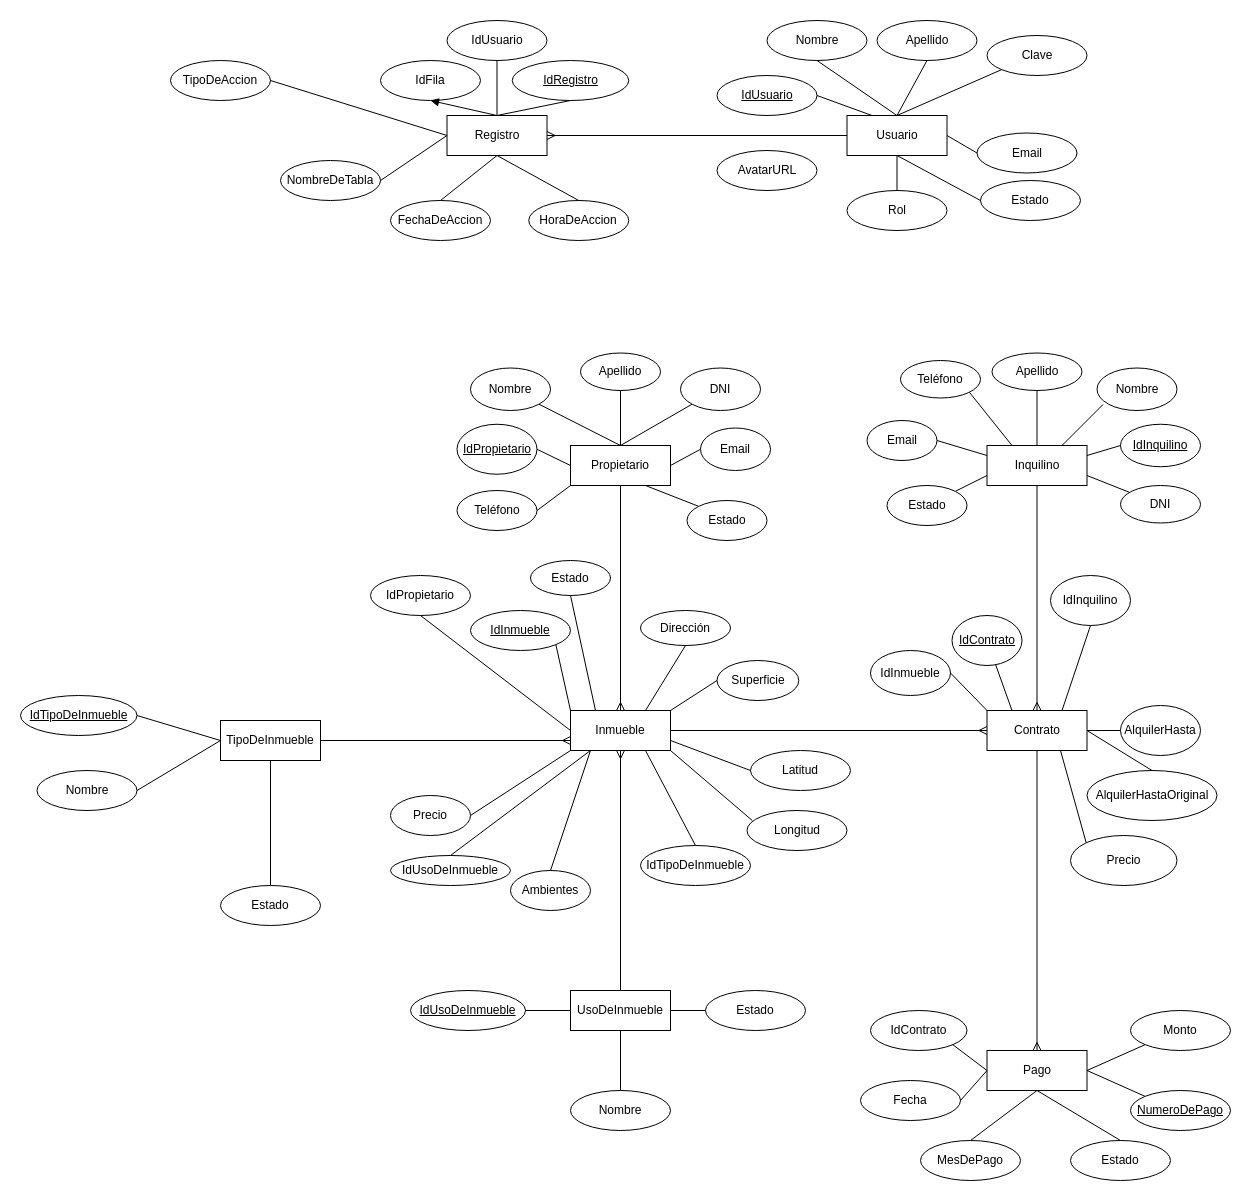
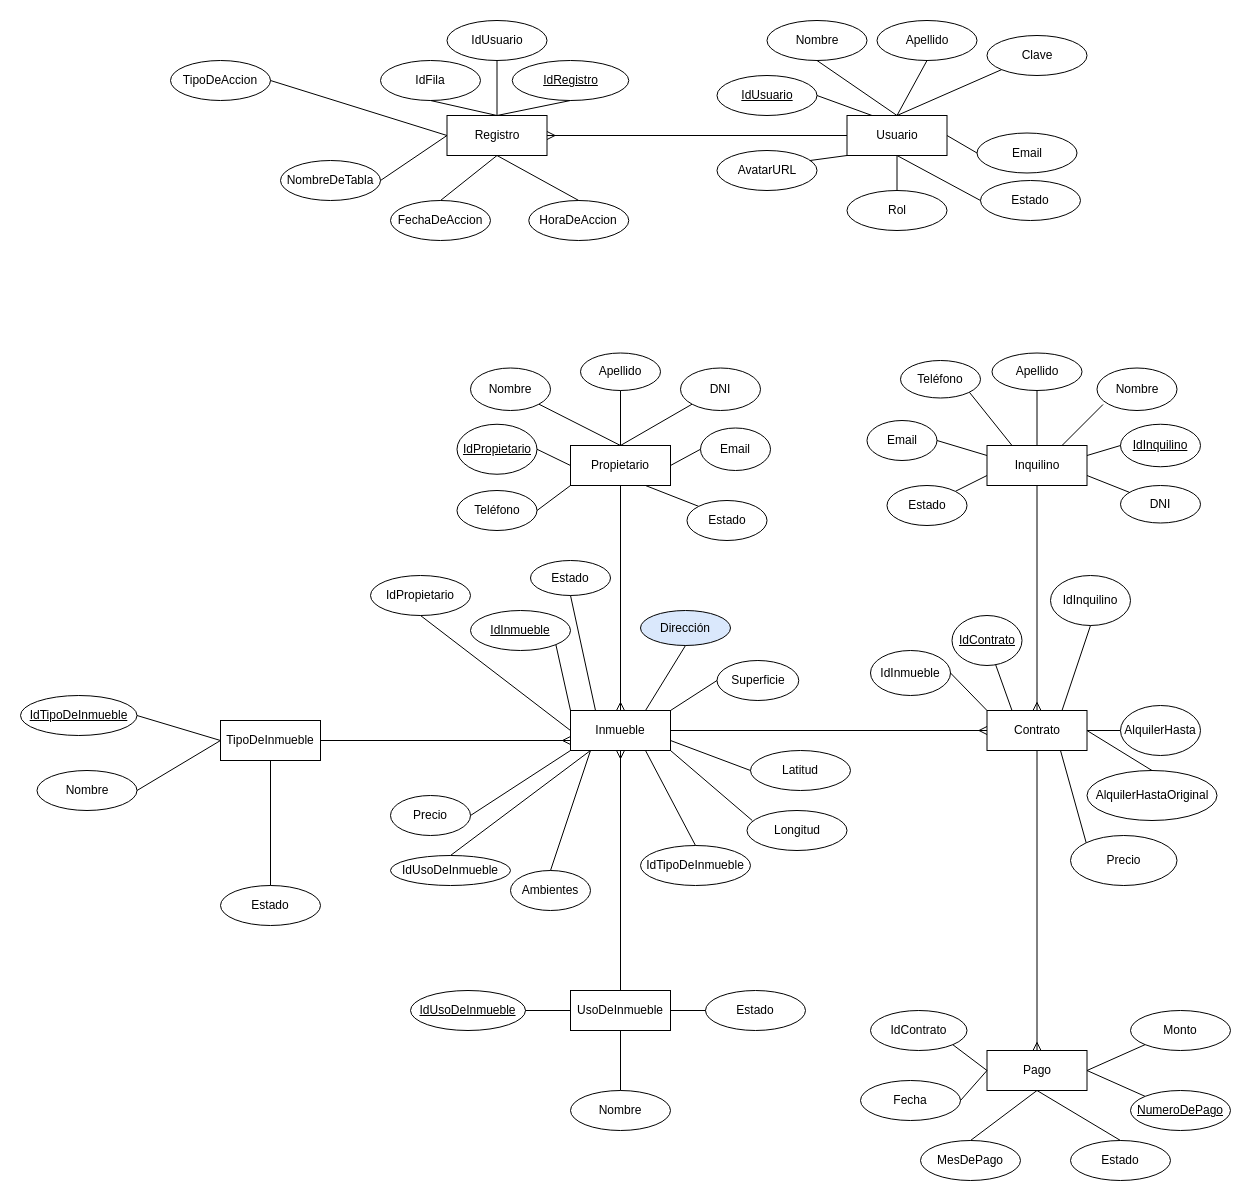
edge "Registro" -> "IdFila": arrowhead block -> none
edge "Usuario" -- "AvatarURL": added
node "Dirección": fillcolor #ffffff -> #dae8fc
